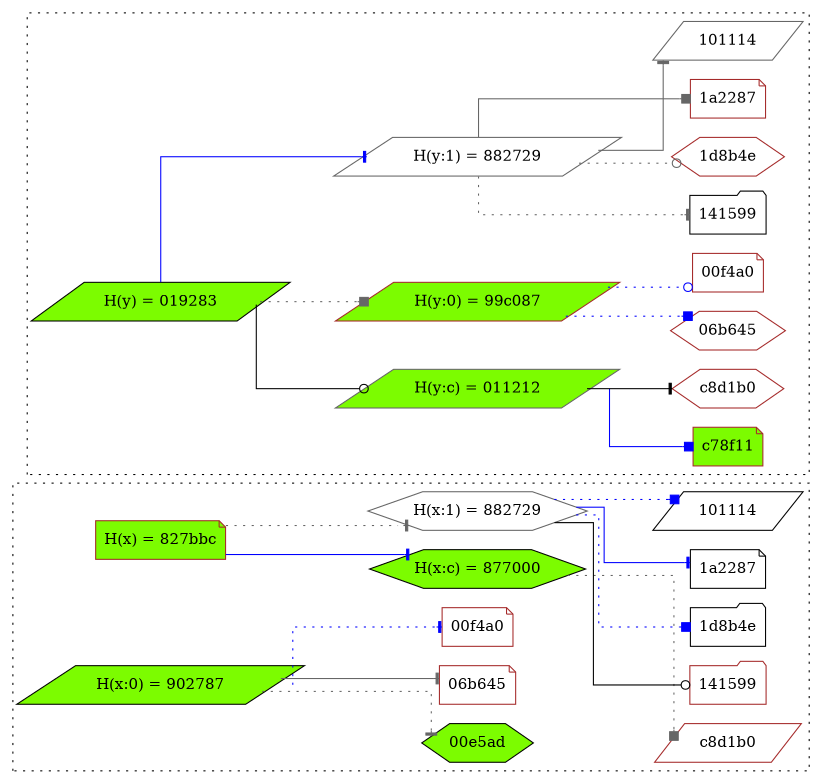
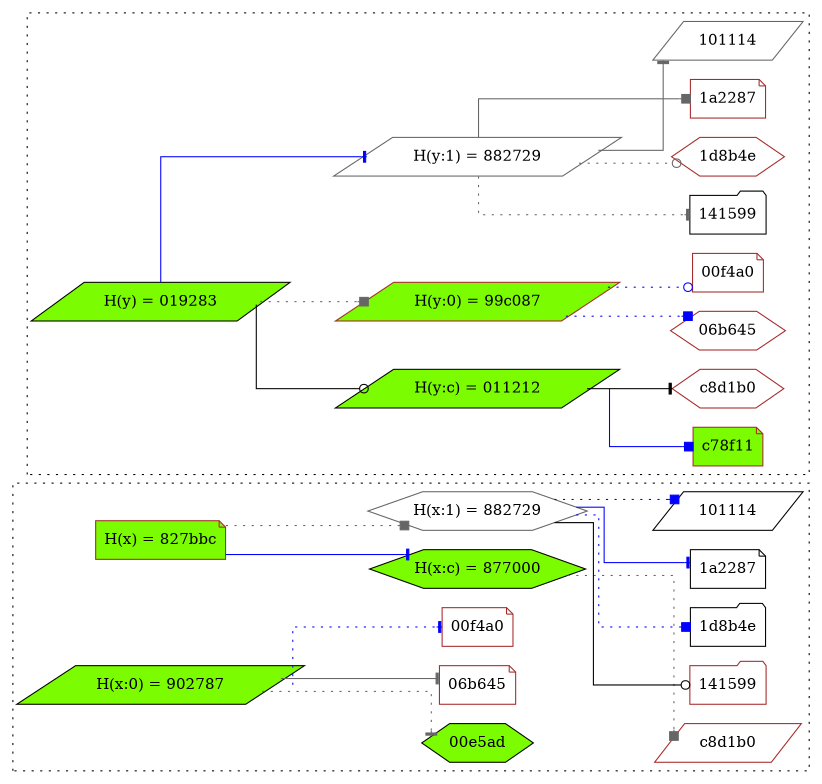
node "H(y:c) = 011212": color gray40 -> black
edge "H(x) = 827bbc" -> "H(x:1) = 882729": arrowhead tee -> box
